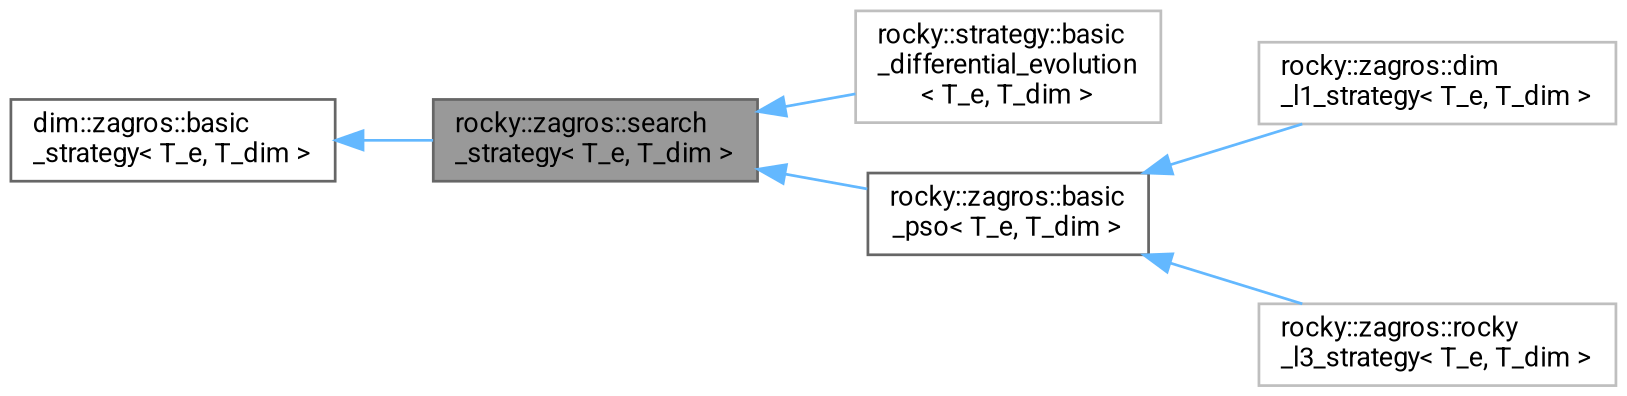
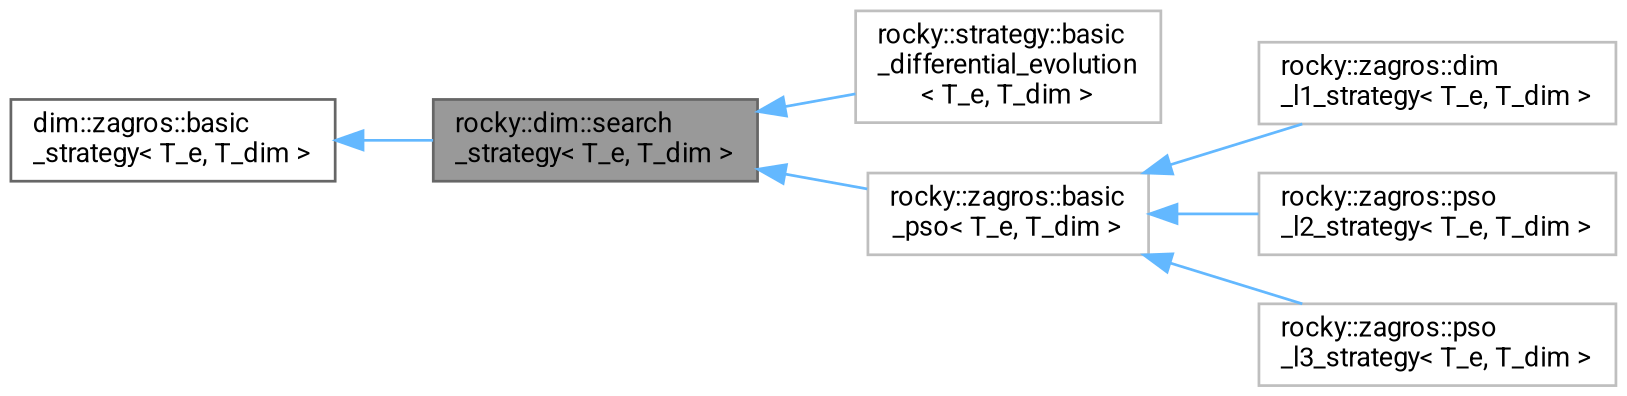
node "rocky::zagros::search _strategy< T_e, T_dim >": label "rocky::zagros::search _strategy< T_e, T_dim >" -> "rocky::dim::search _strategy< T_e, T_dim >"
node "rocky::zagros::basic _pso< T_e, T_dim >": color gray40 -> grey75
node "rocky::zagros::pso _l2_strategy< T_e, T_dim >": added
node "rocky::zagros::rocky _l3_strategy< T_e, T_dim >": label "rocky::zagros::rocky _l3_strategy< T_e, T_dim >" -> "rocky::zagros::pso _l3_strategy< T_e, T_dim >"
